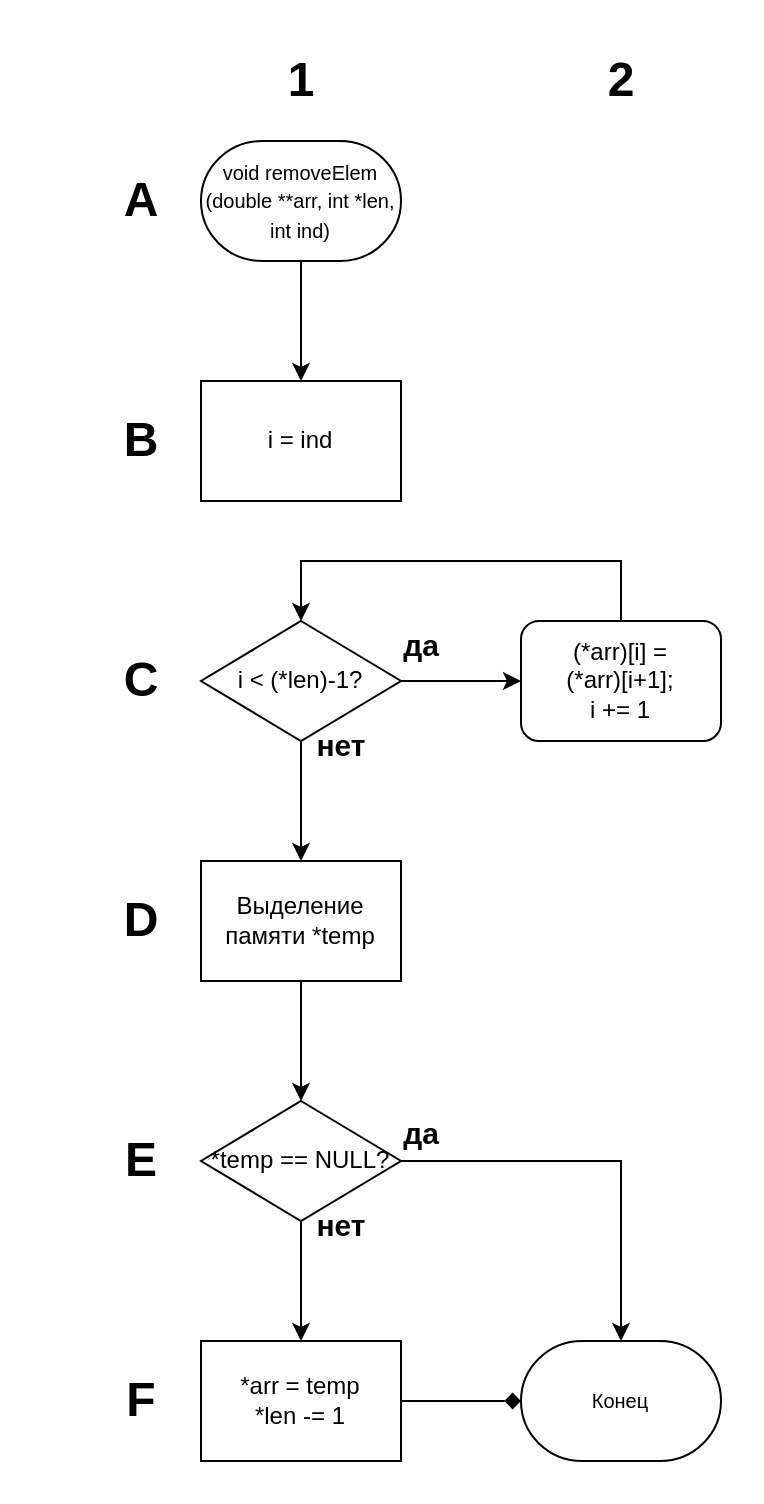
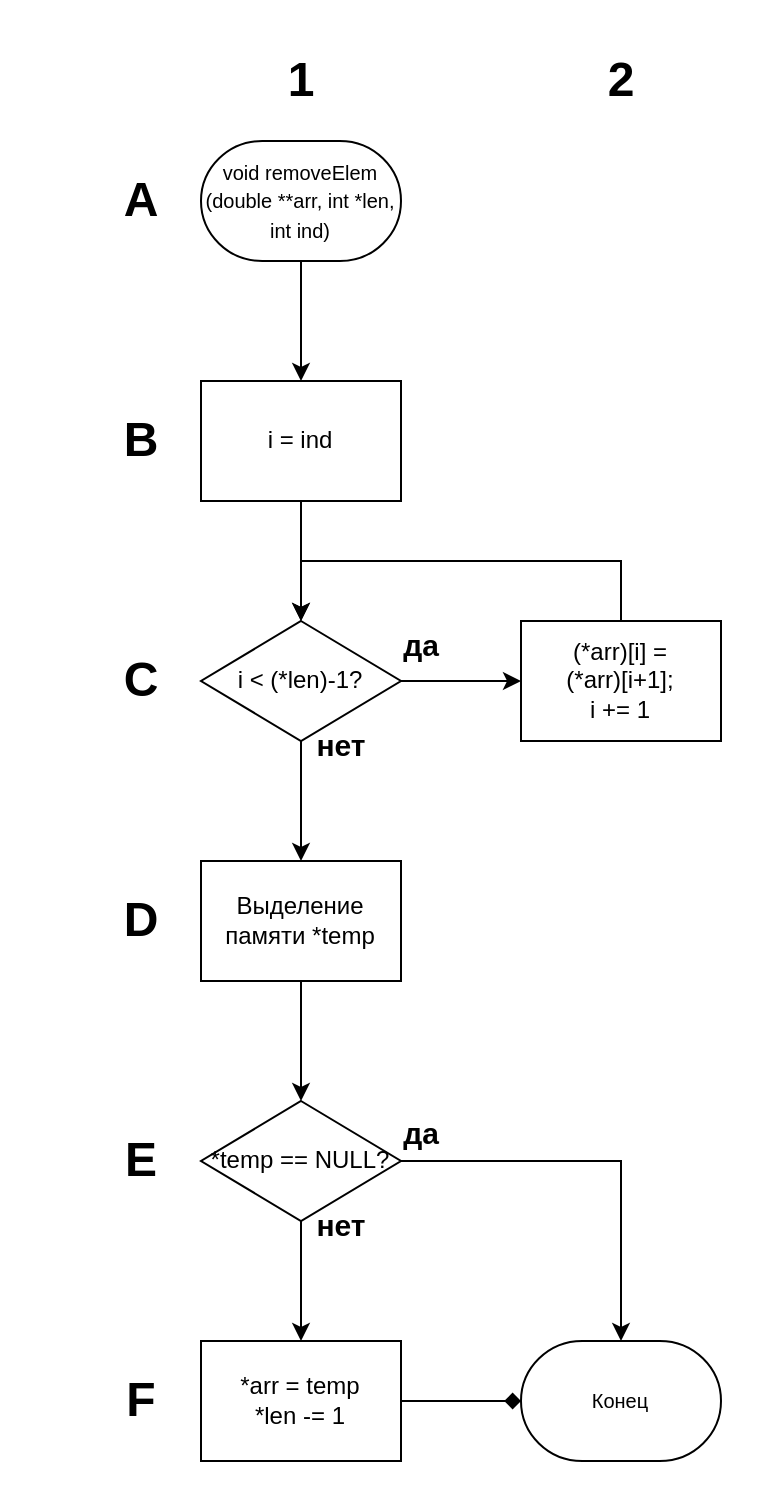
edge "i = ind" -> "i < (*len)-1?": added
node "(*arr)[i] = (*arr)[i+1]; i += 1": shape rounded rectangle -> rectangle
